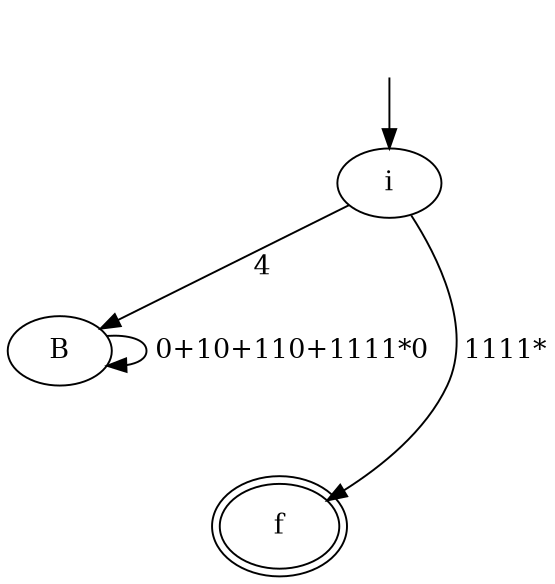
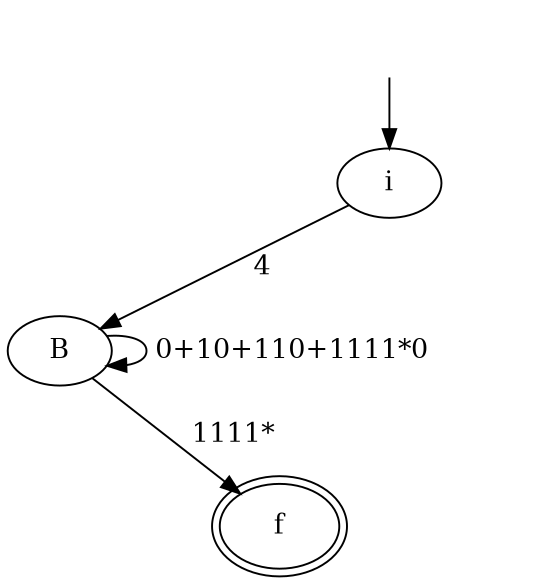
edge "i" -> "f": now "B" -> "f"
